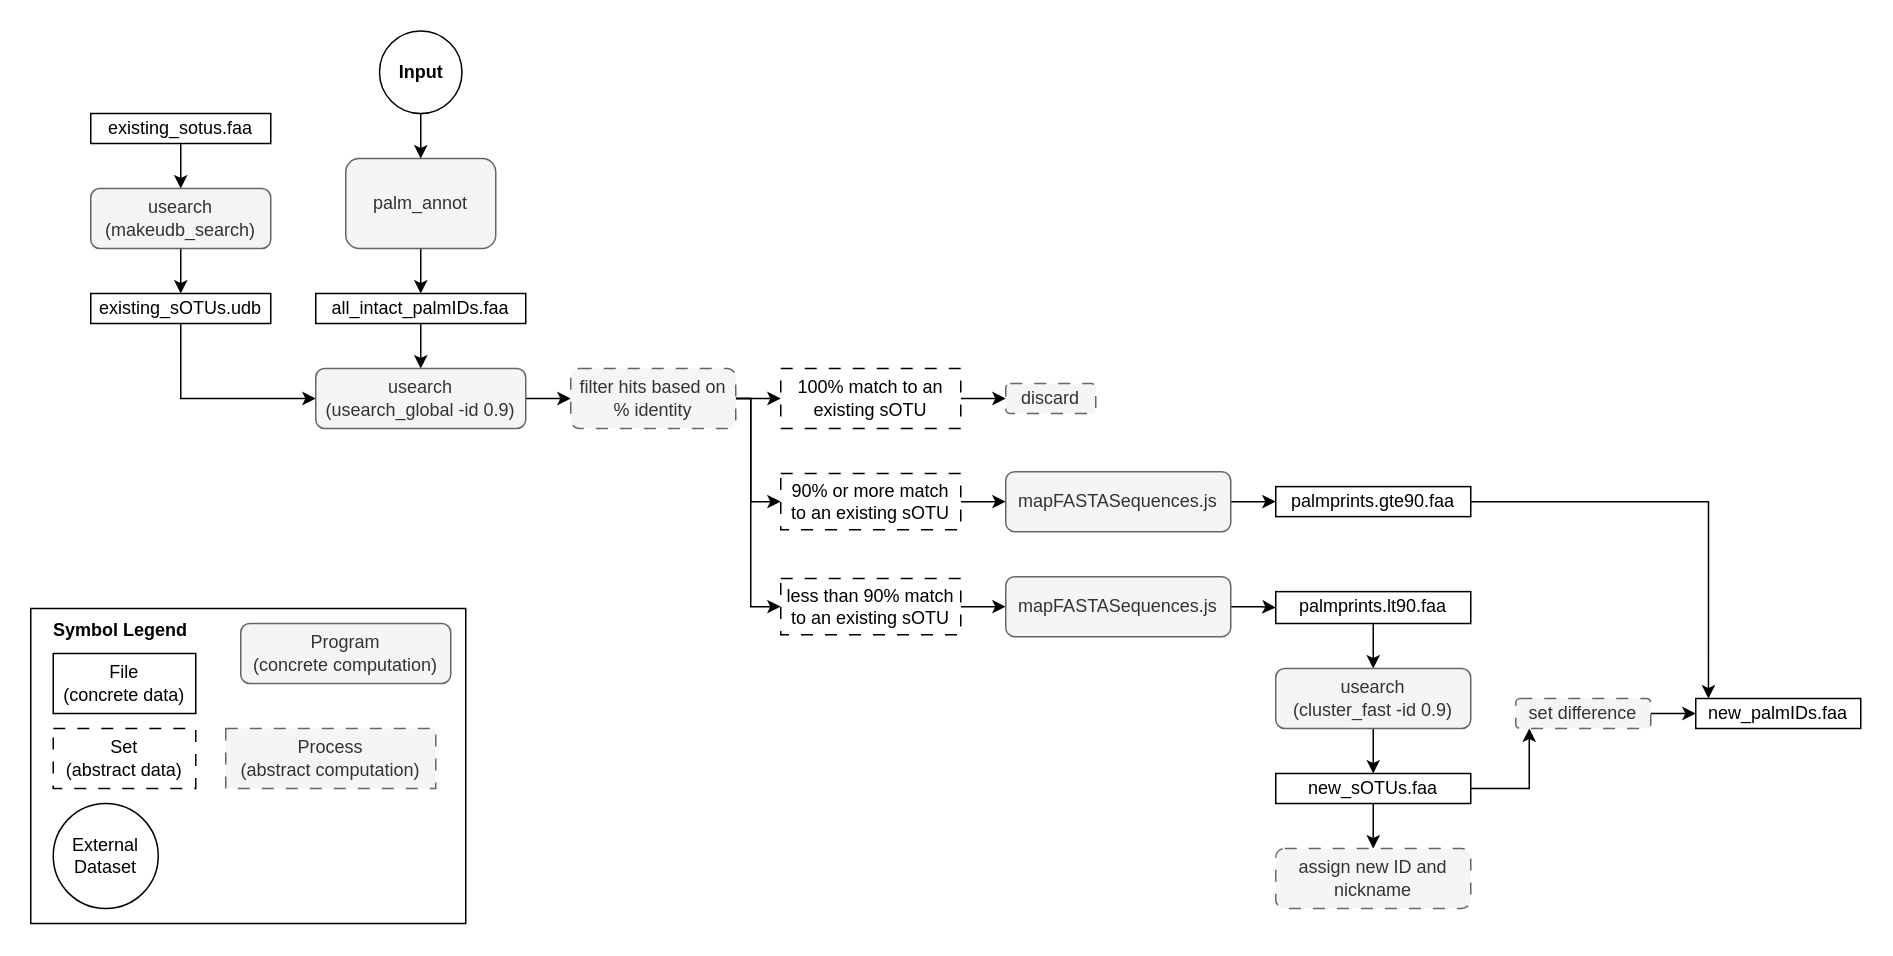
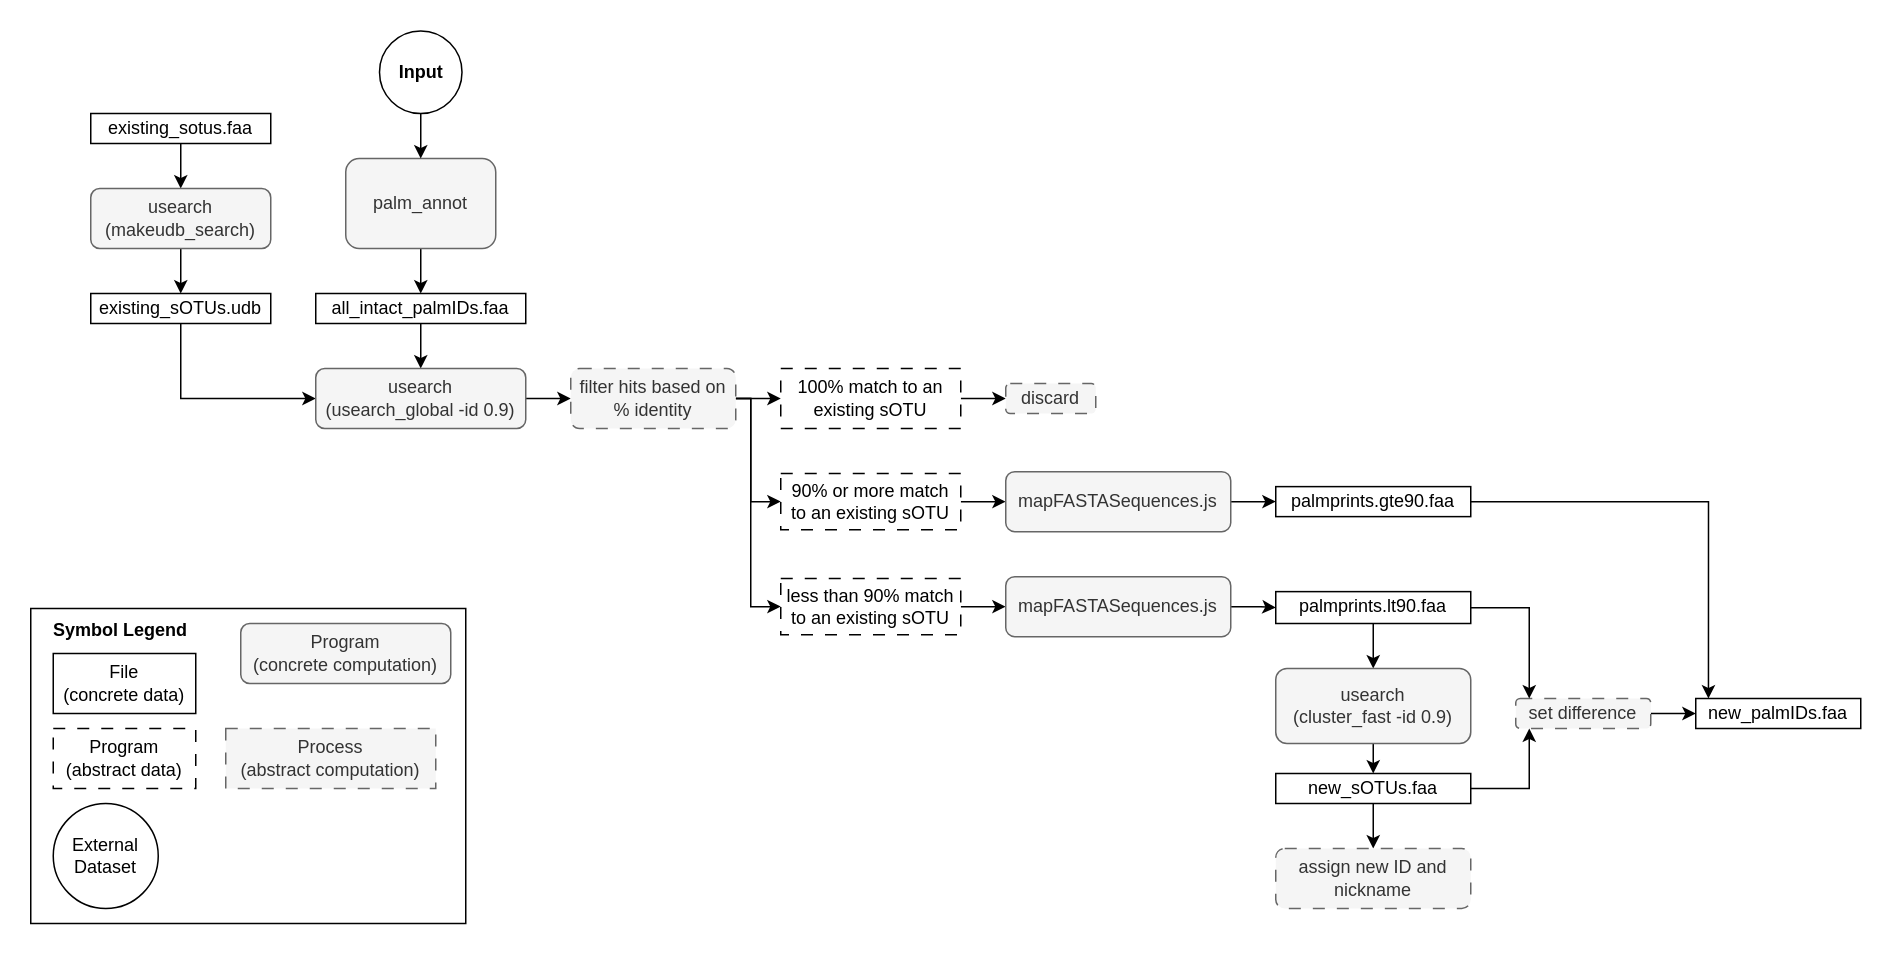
edge "palmprints.lt90.faa" -> "set difference": added
node "usearch (cluster_fast -id 0.9)": size 195x60 -> 195x75
node "Set (abstract data)": label "Set (abstract data)" -> "Program (abstract data)"
